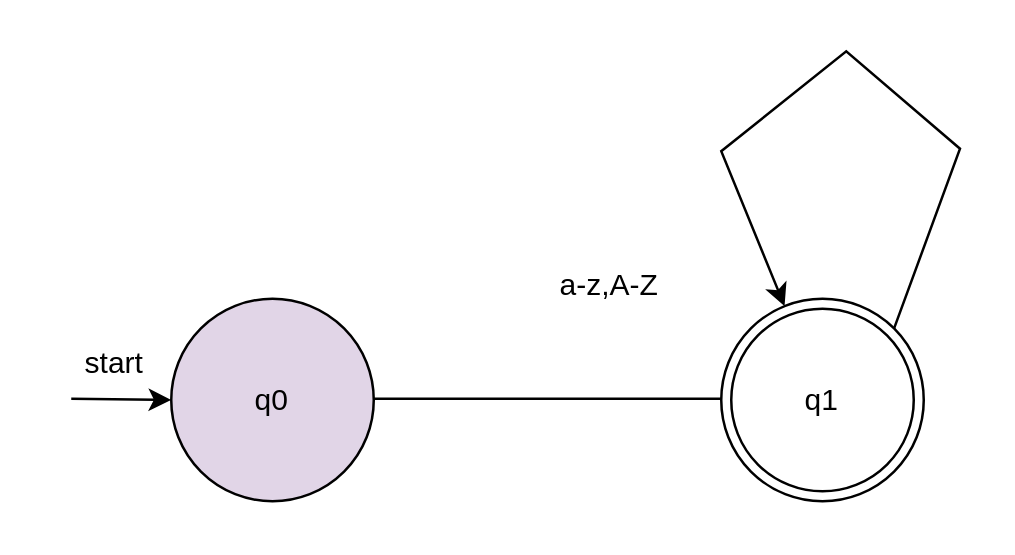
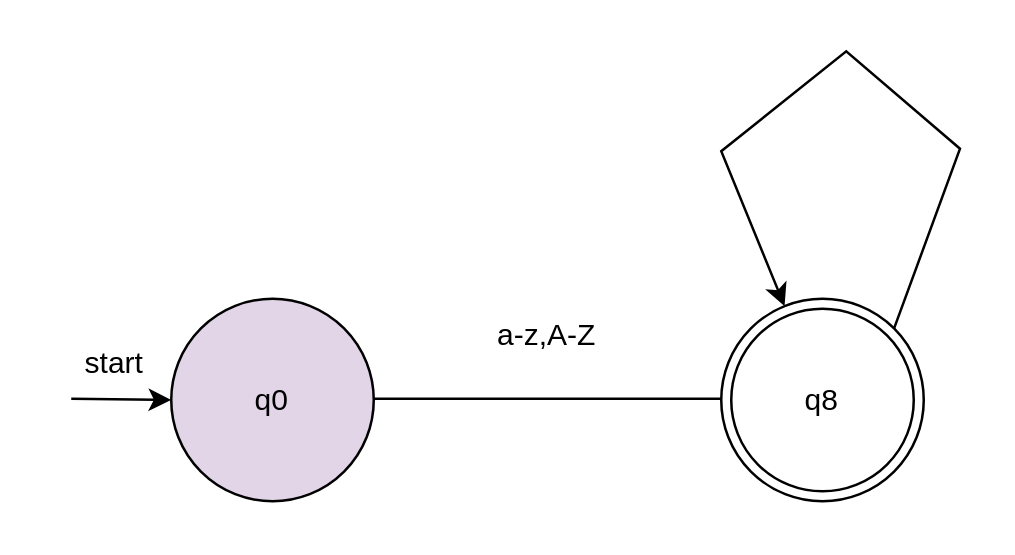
node "a-z,A-Z": moved (609, 286) -> (546, 336)
node "q1": label "q1" -> "q8"
